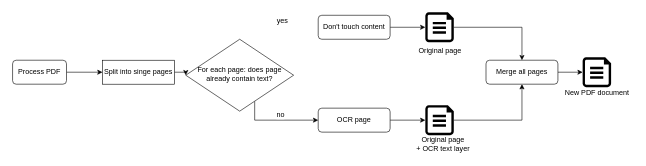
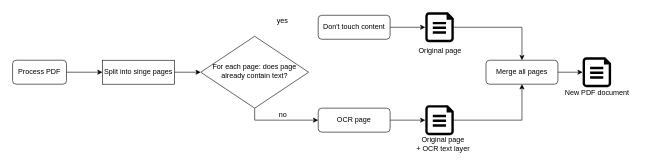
node "For each page: does page already contain text?": moved (240, 75) -> (255, 72)
